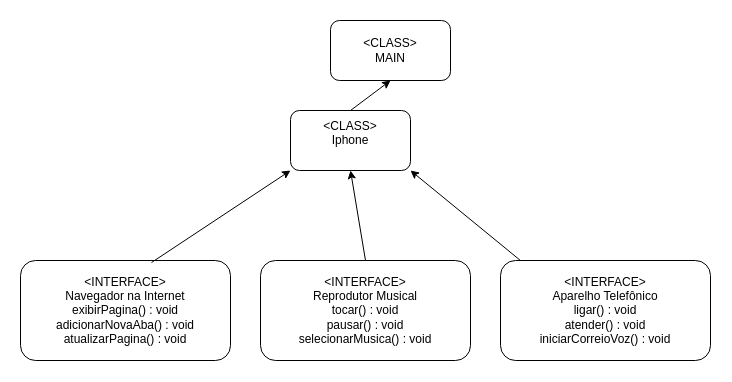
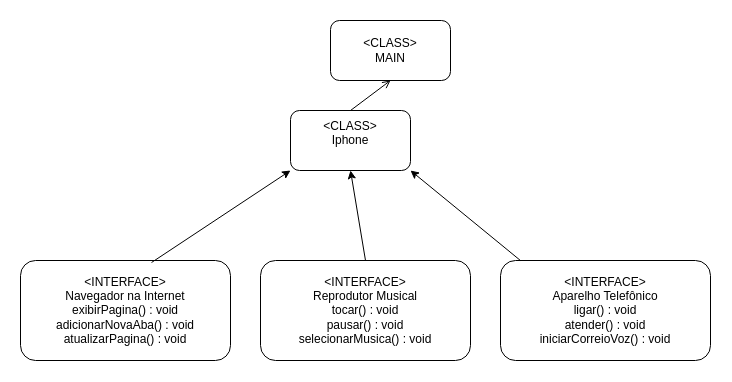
edge "<CLASS> Iphone" -> "<CLASS> MAIN": arrowhead classic -> open
